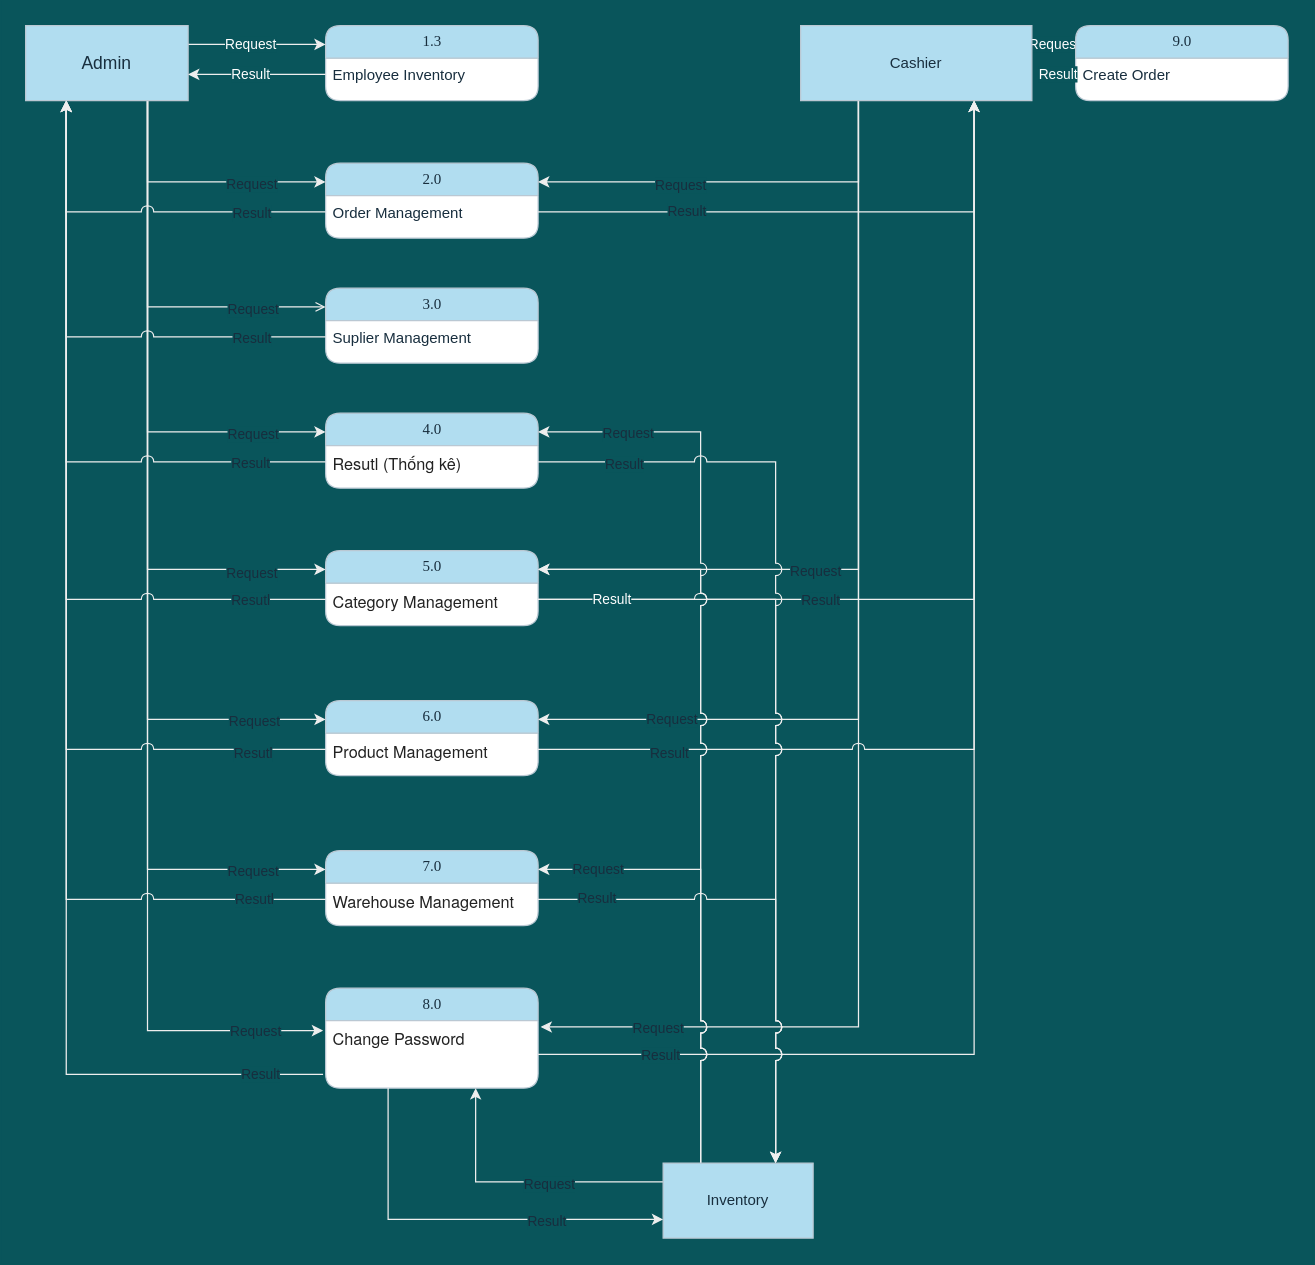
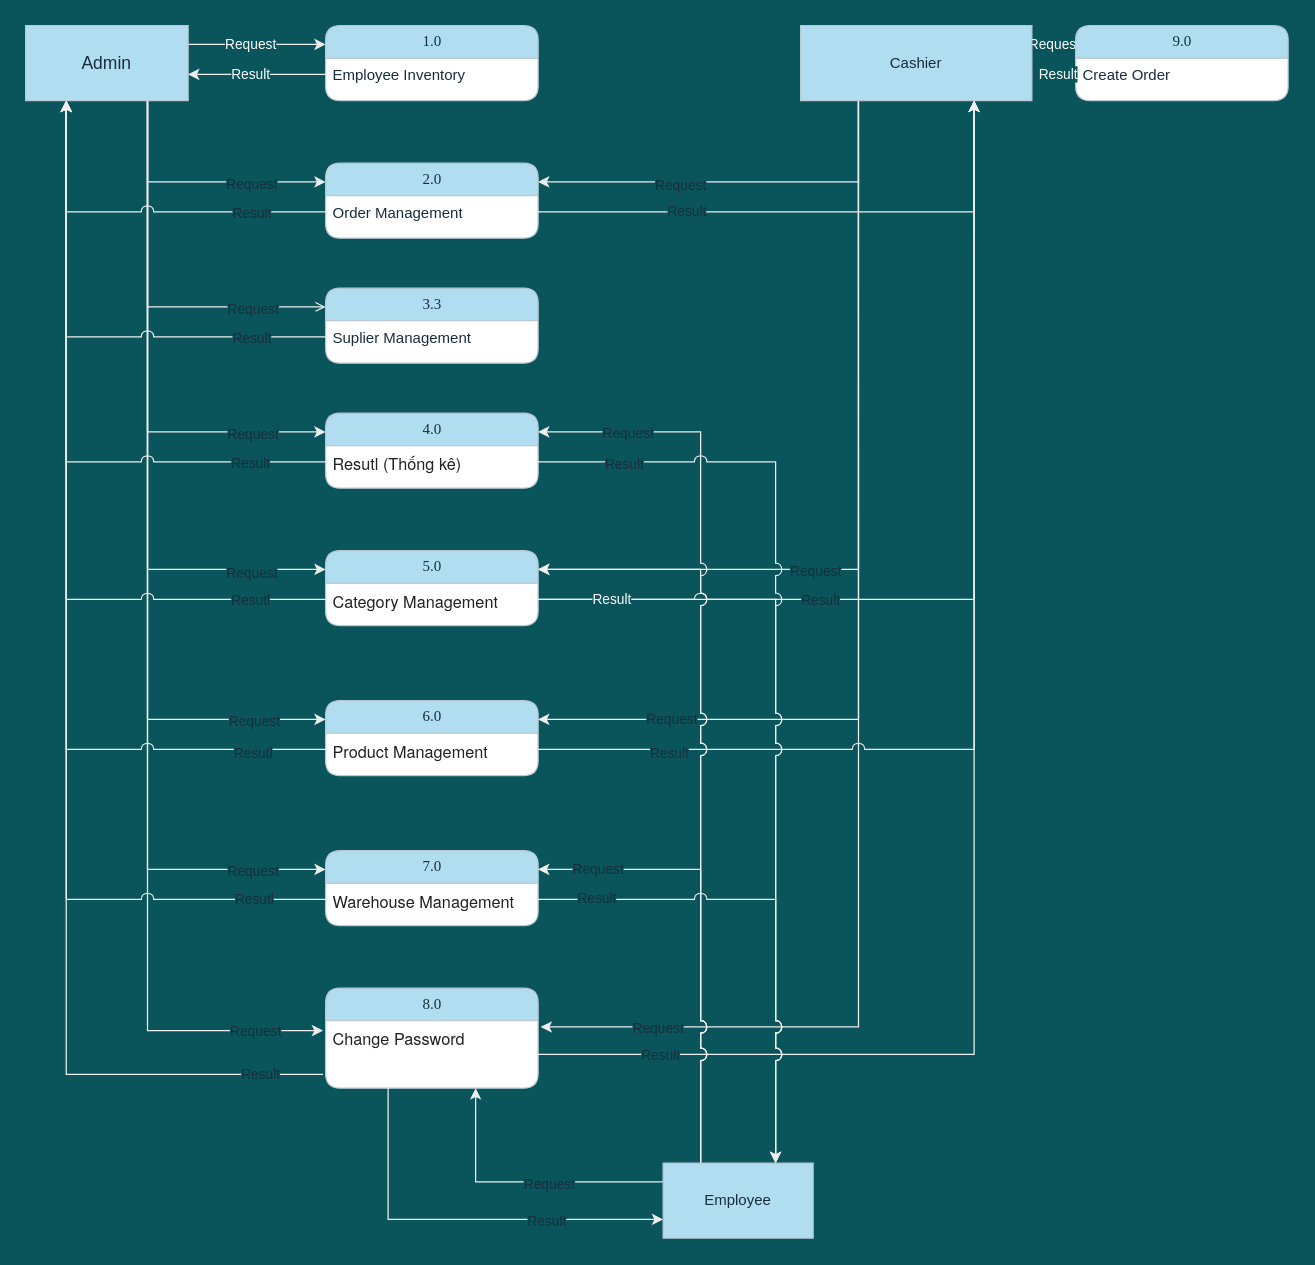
node "1.3": label "1.3" -> "1.0"
node "3.0": label "3.0" -> "3.3"
node "Inventory": label "Inventory" -> "Employee"
